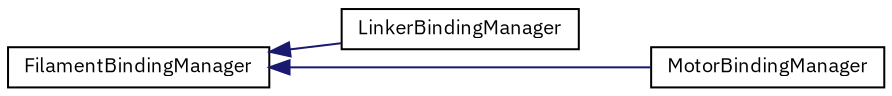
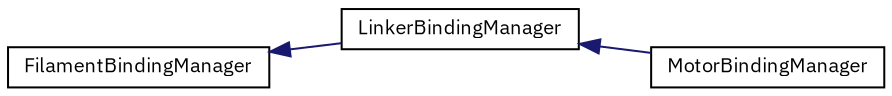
edge "MotorBindingManager" -> "FilamentBindingManager": now "MotorBindingManager" -> "LinkerBindingManager"
